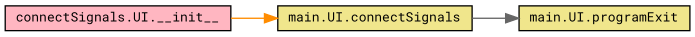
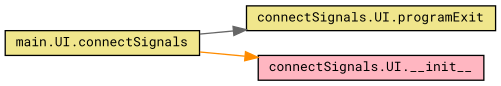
edge "connectSignals.UI.__init__" -> "main.UI.connectSignals": reversed
node "main.UI.programExit": label "main.UI.programExit" -> "connectSignals.UI.programExit"
